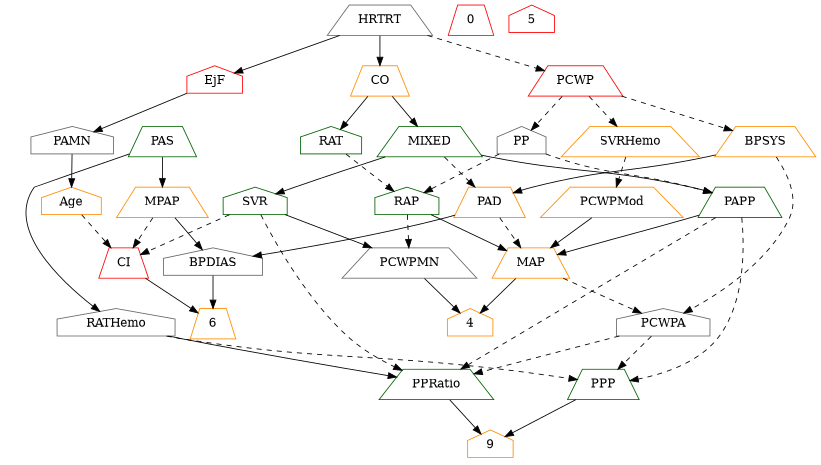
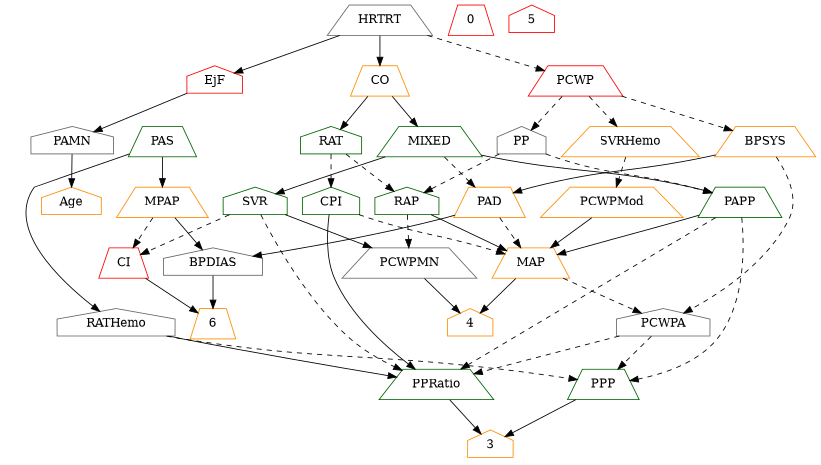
node "CPI": added
edge "Age" -> "CI": removed
node "9": label "9" -> "3"
